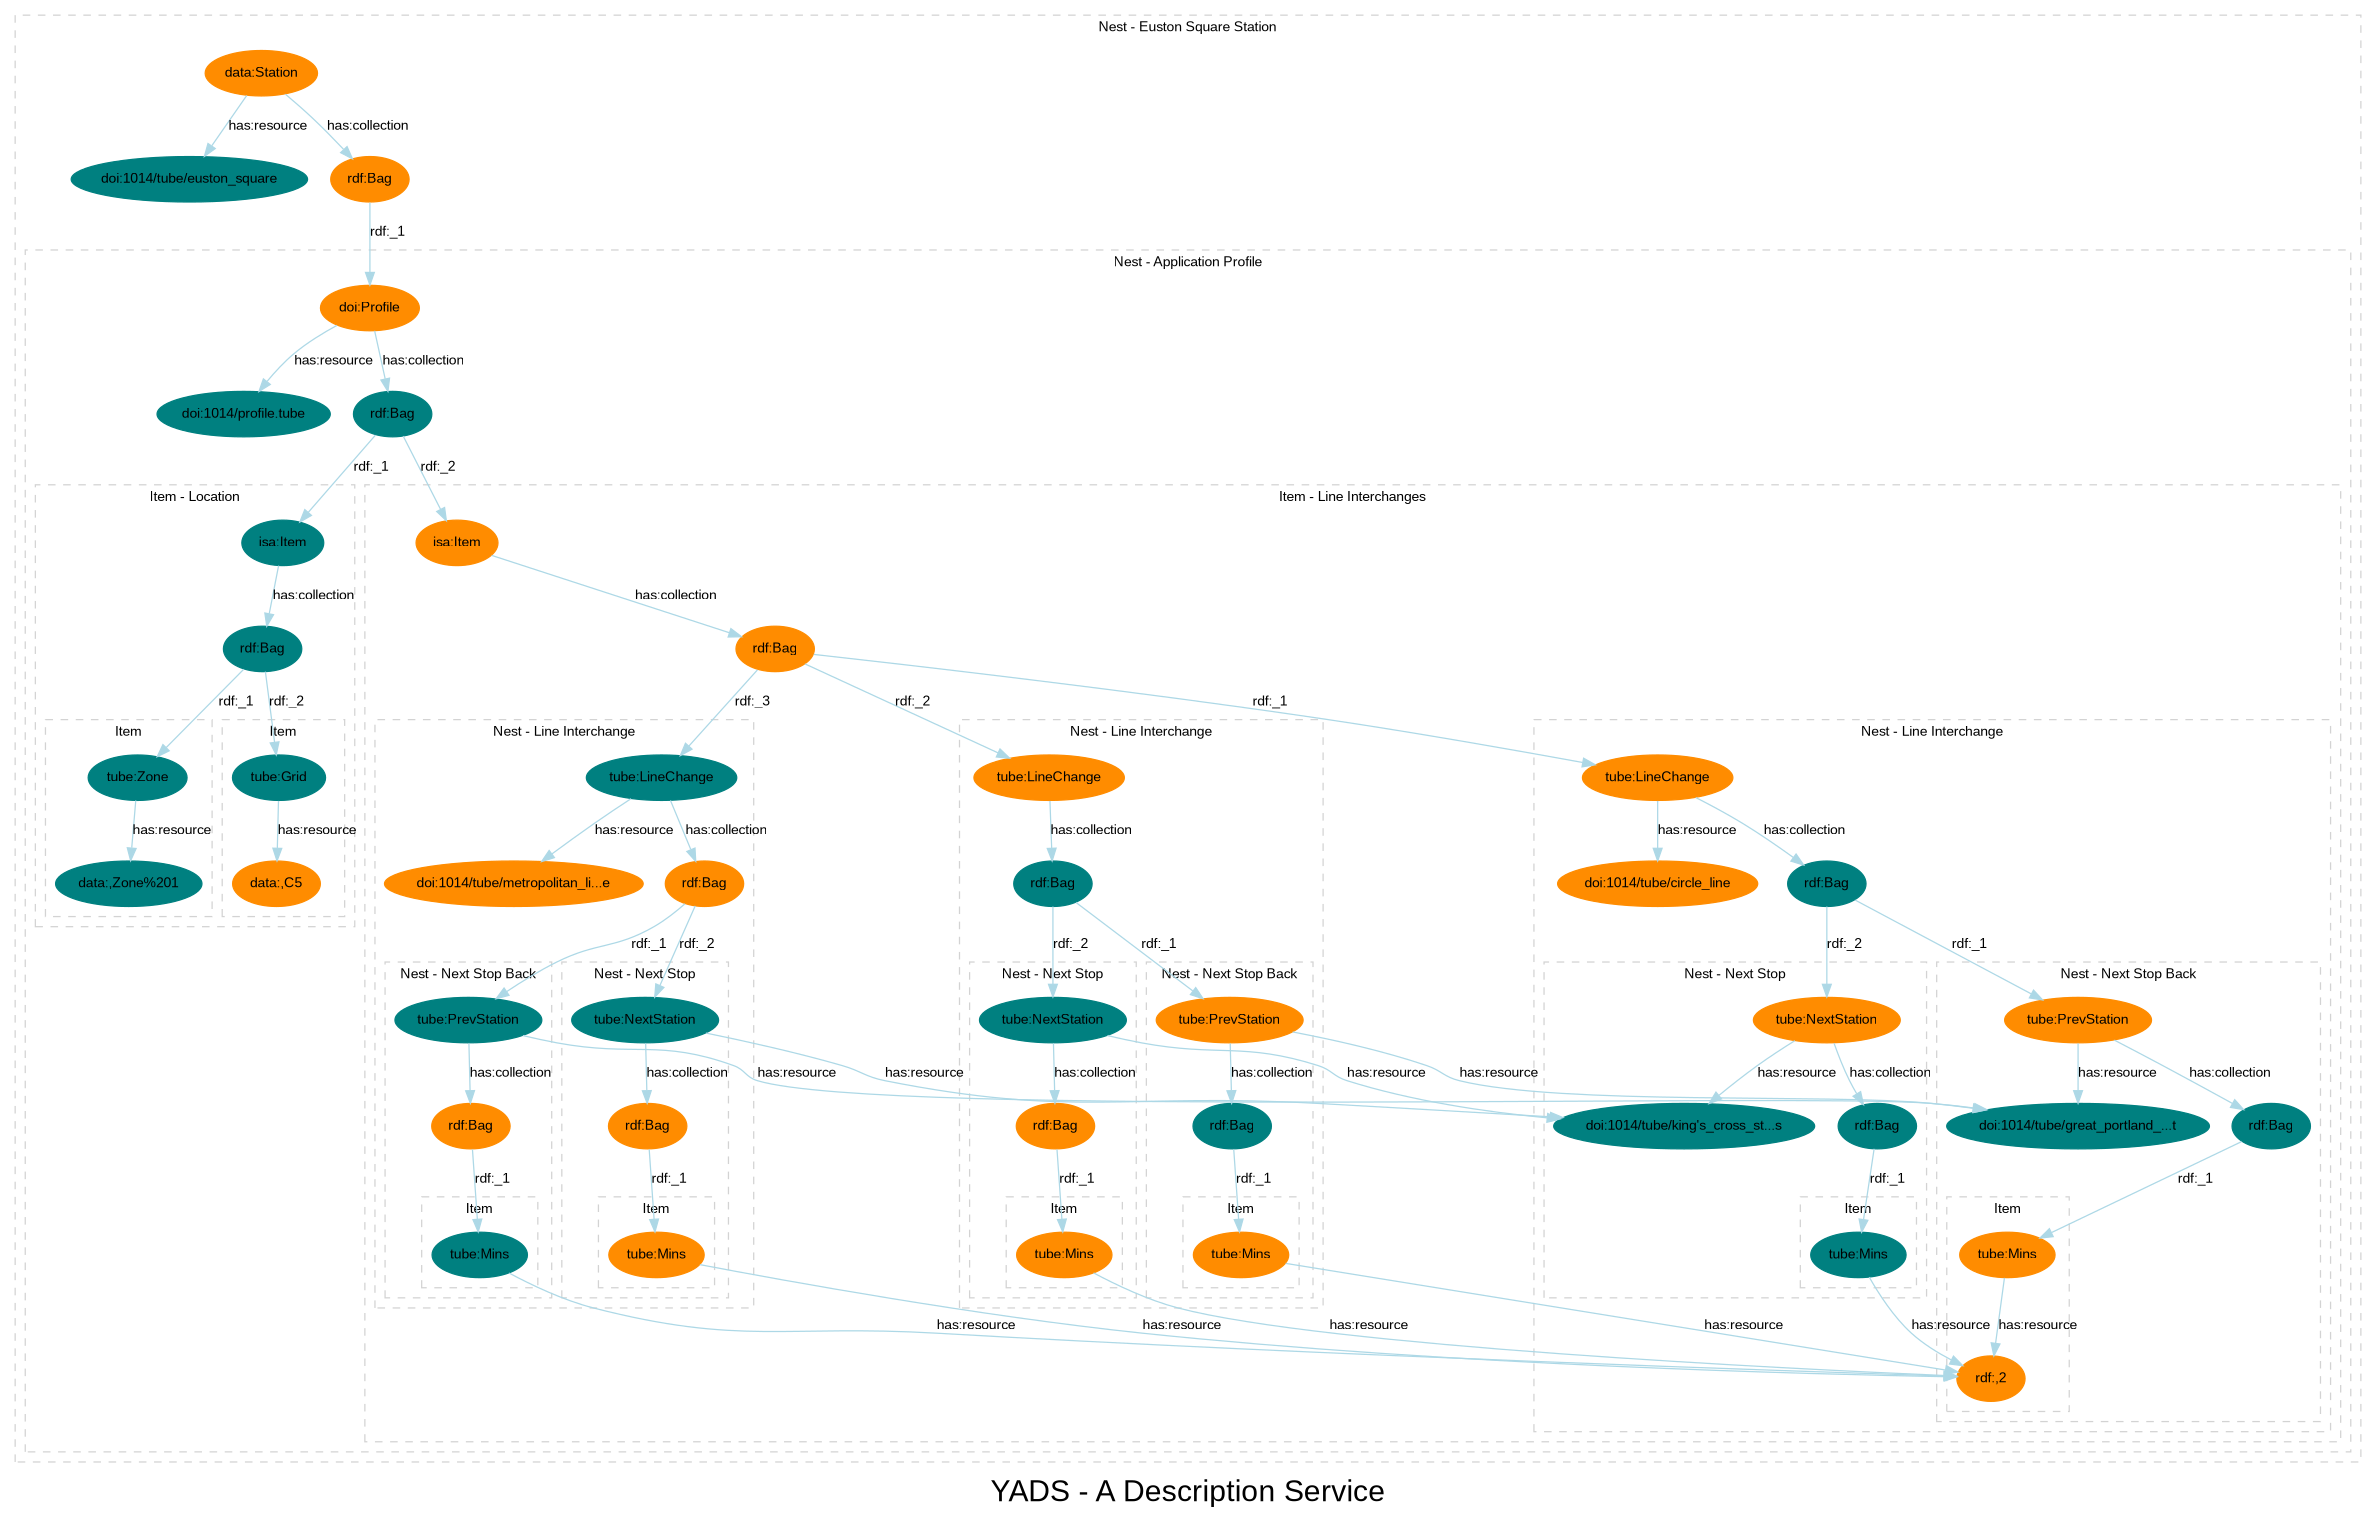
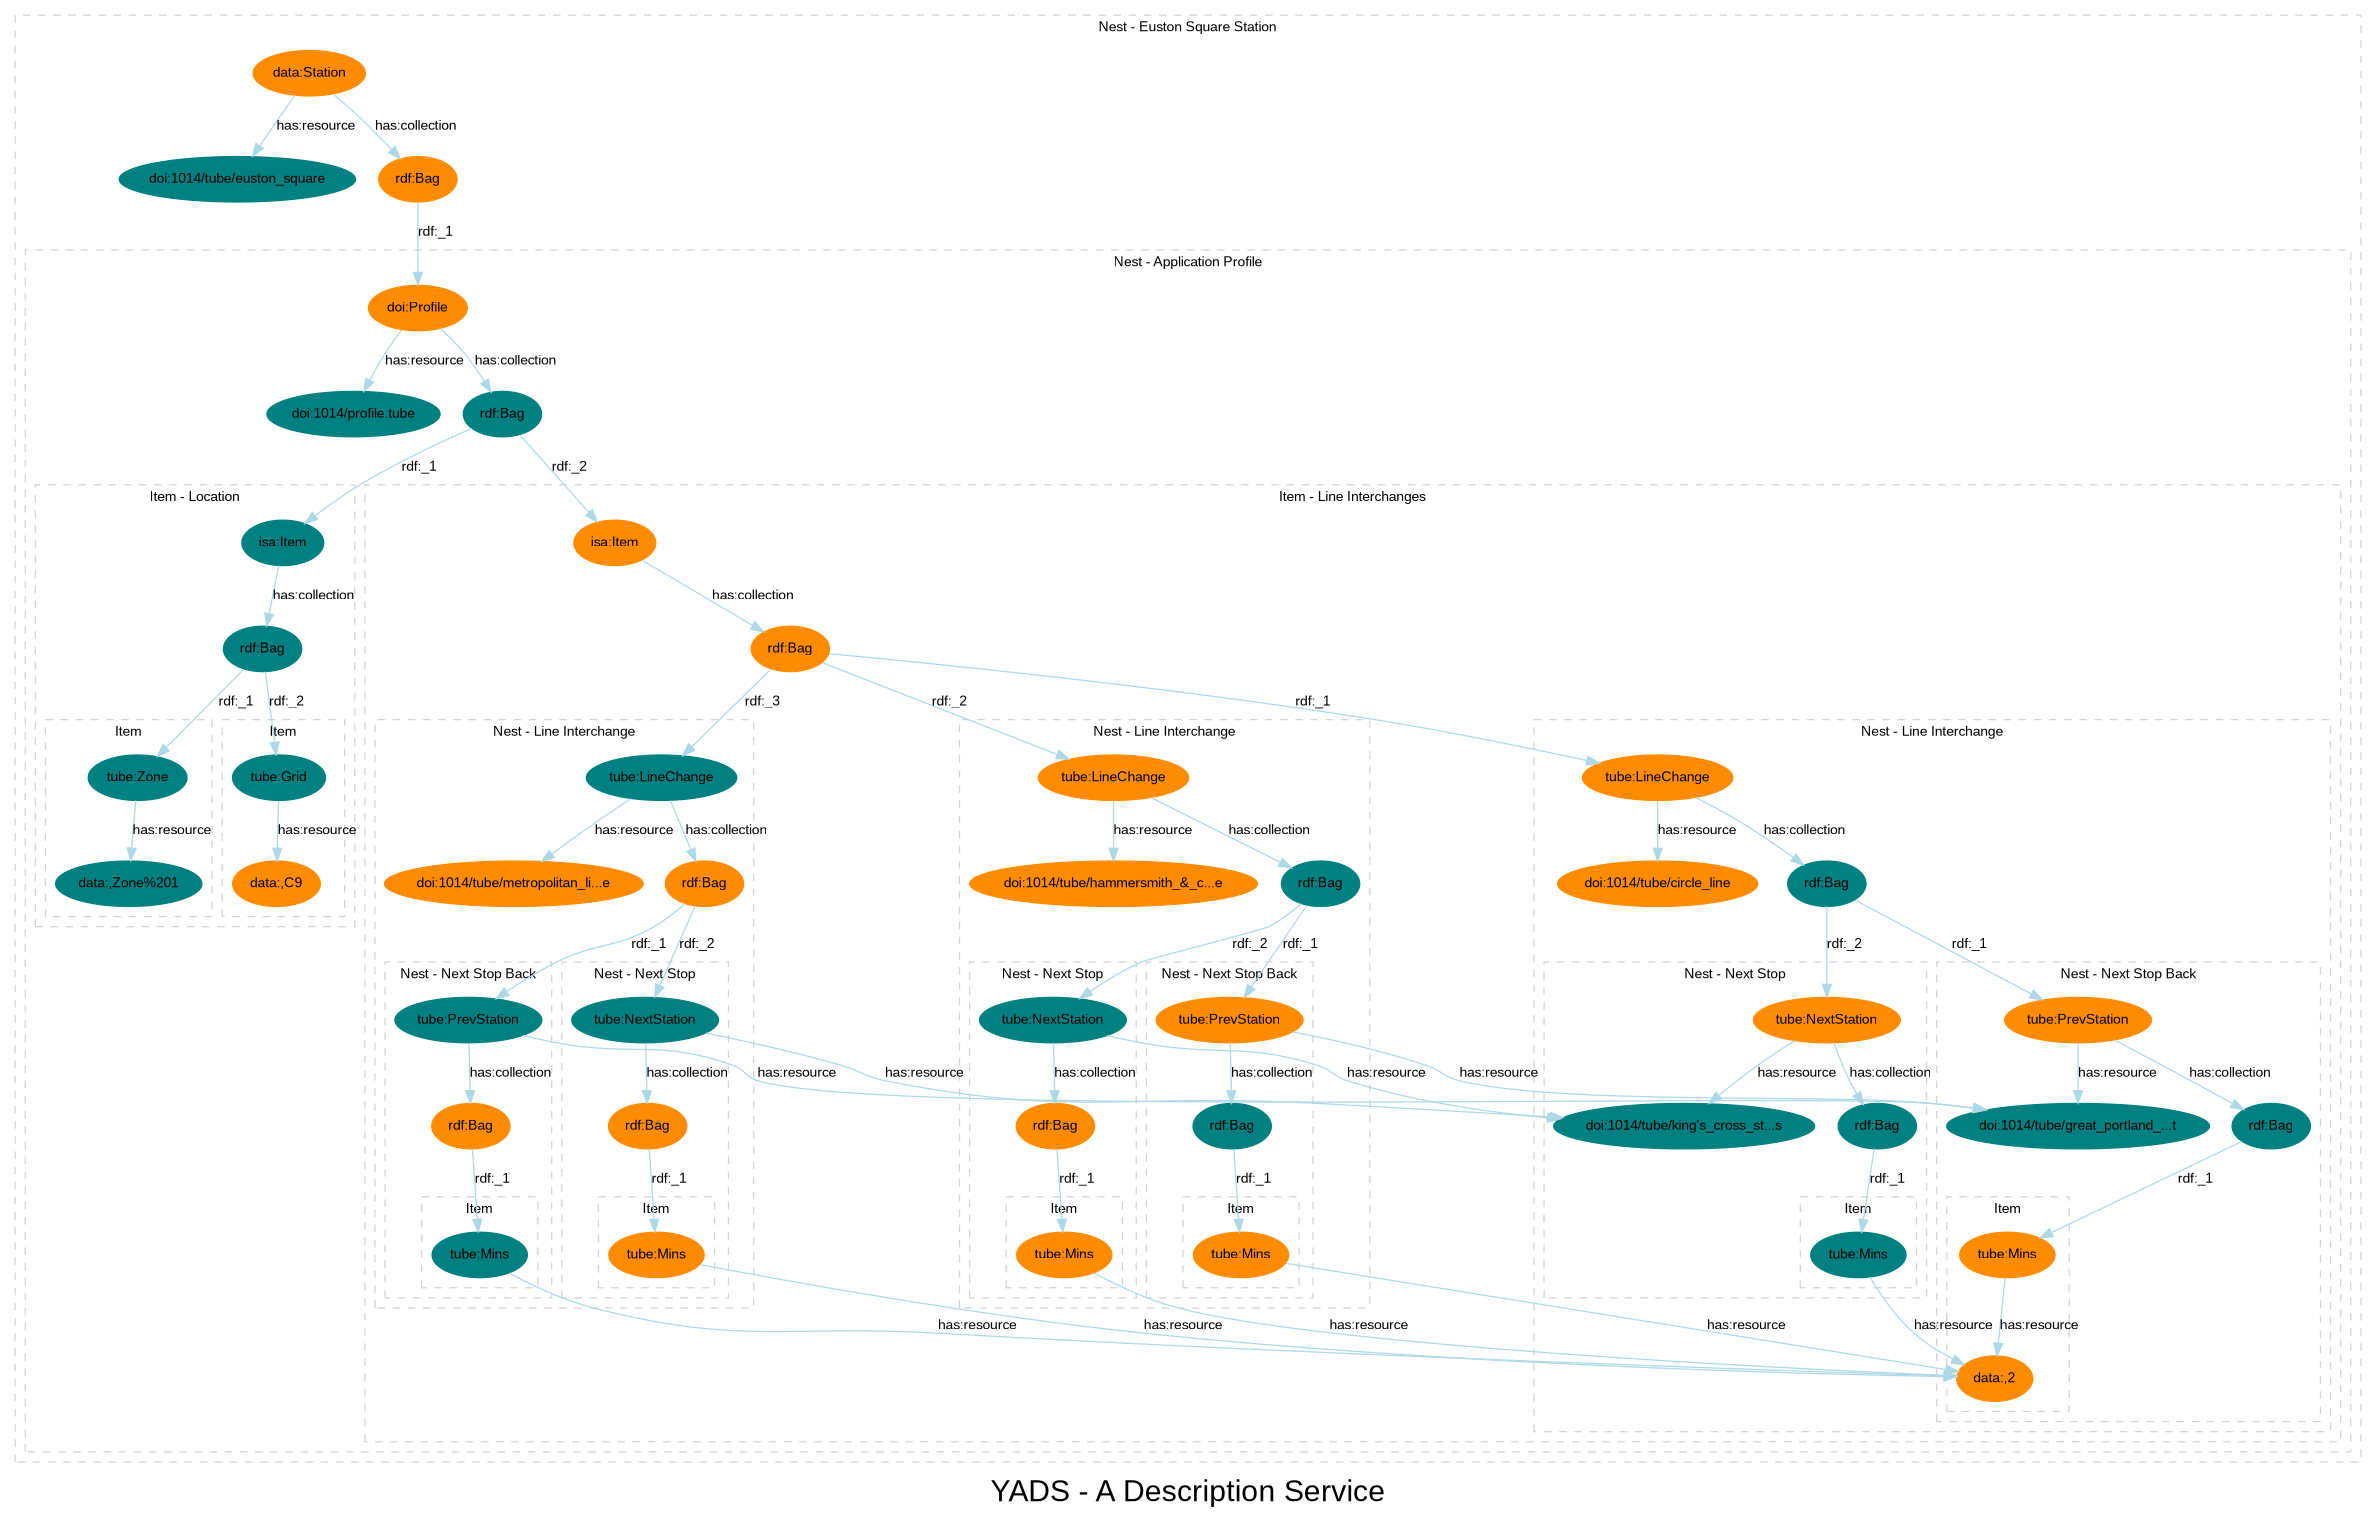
node "data:,C5": label "data:,C5" -> "data:,C9"
node "doi:1014/tube/hammersmith_&_c...e": added
node "rdf:,2": label "rdf:,2" -> "data:,2"
